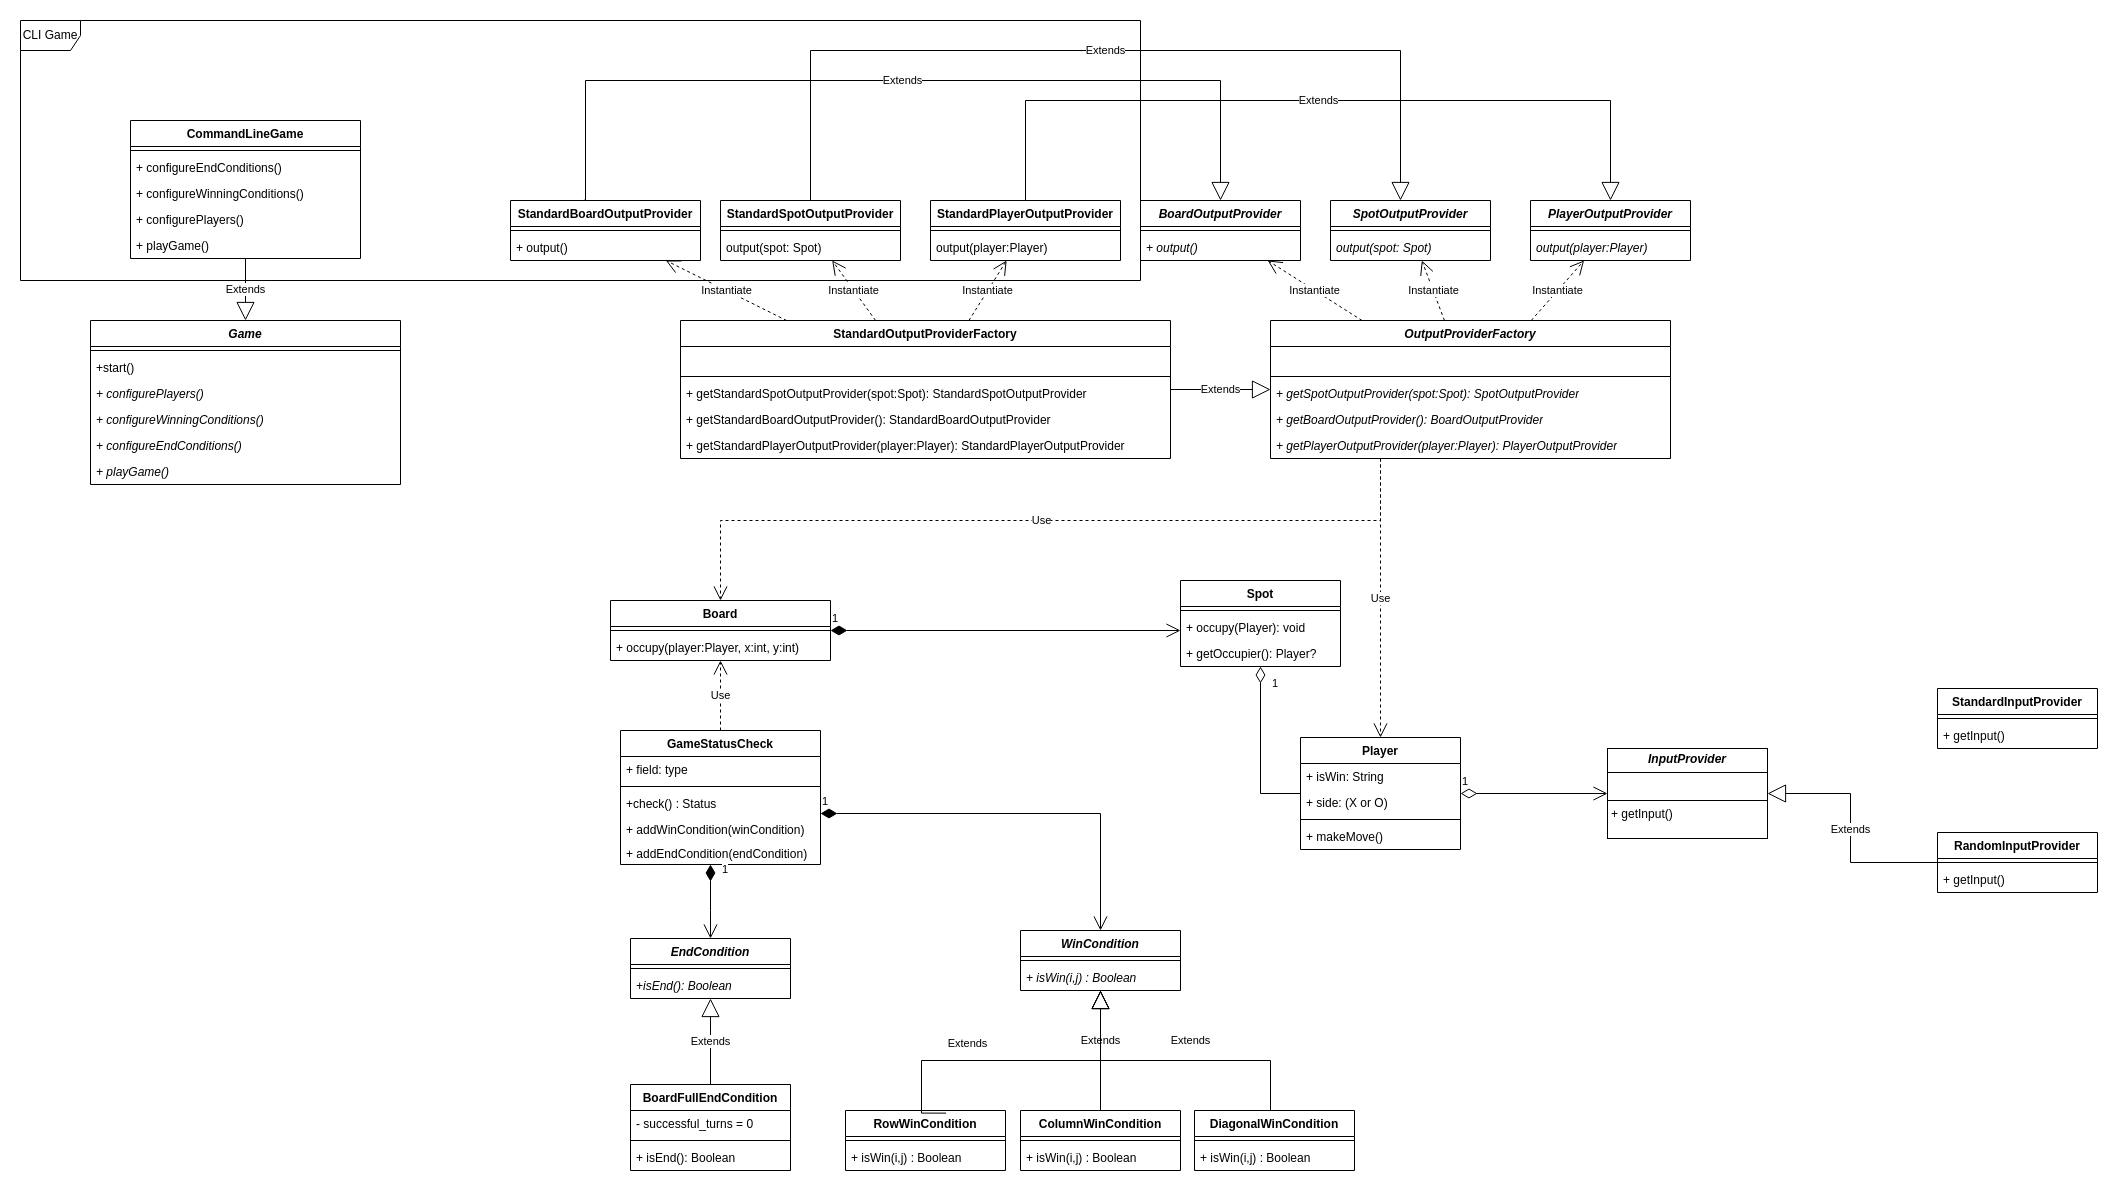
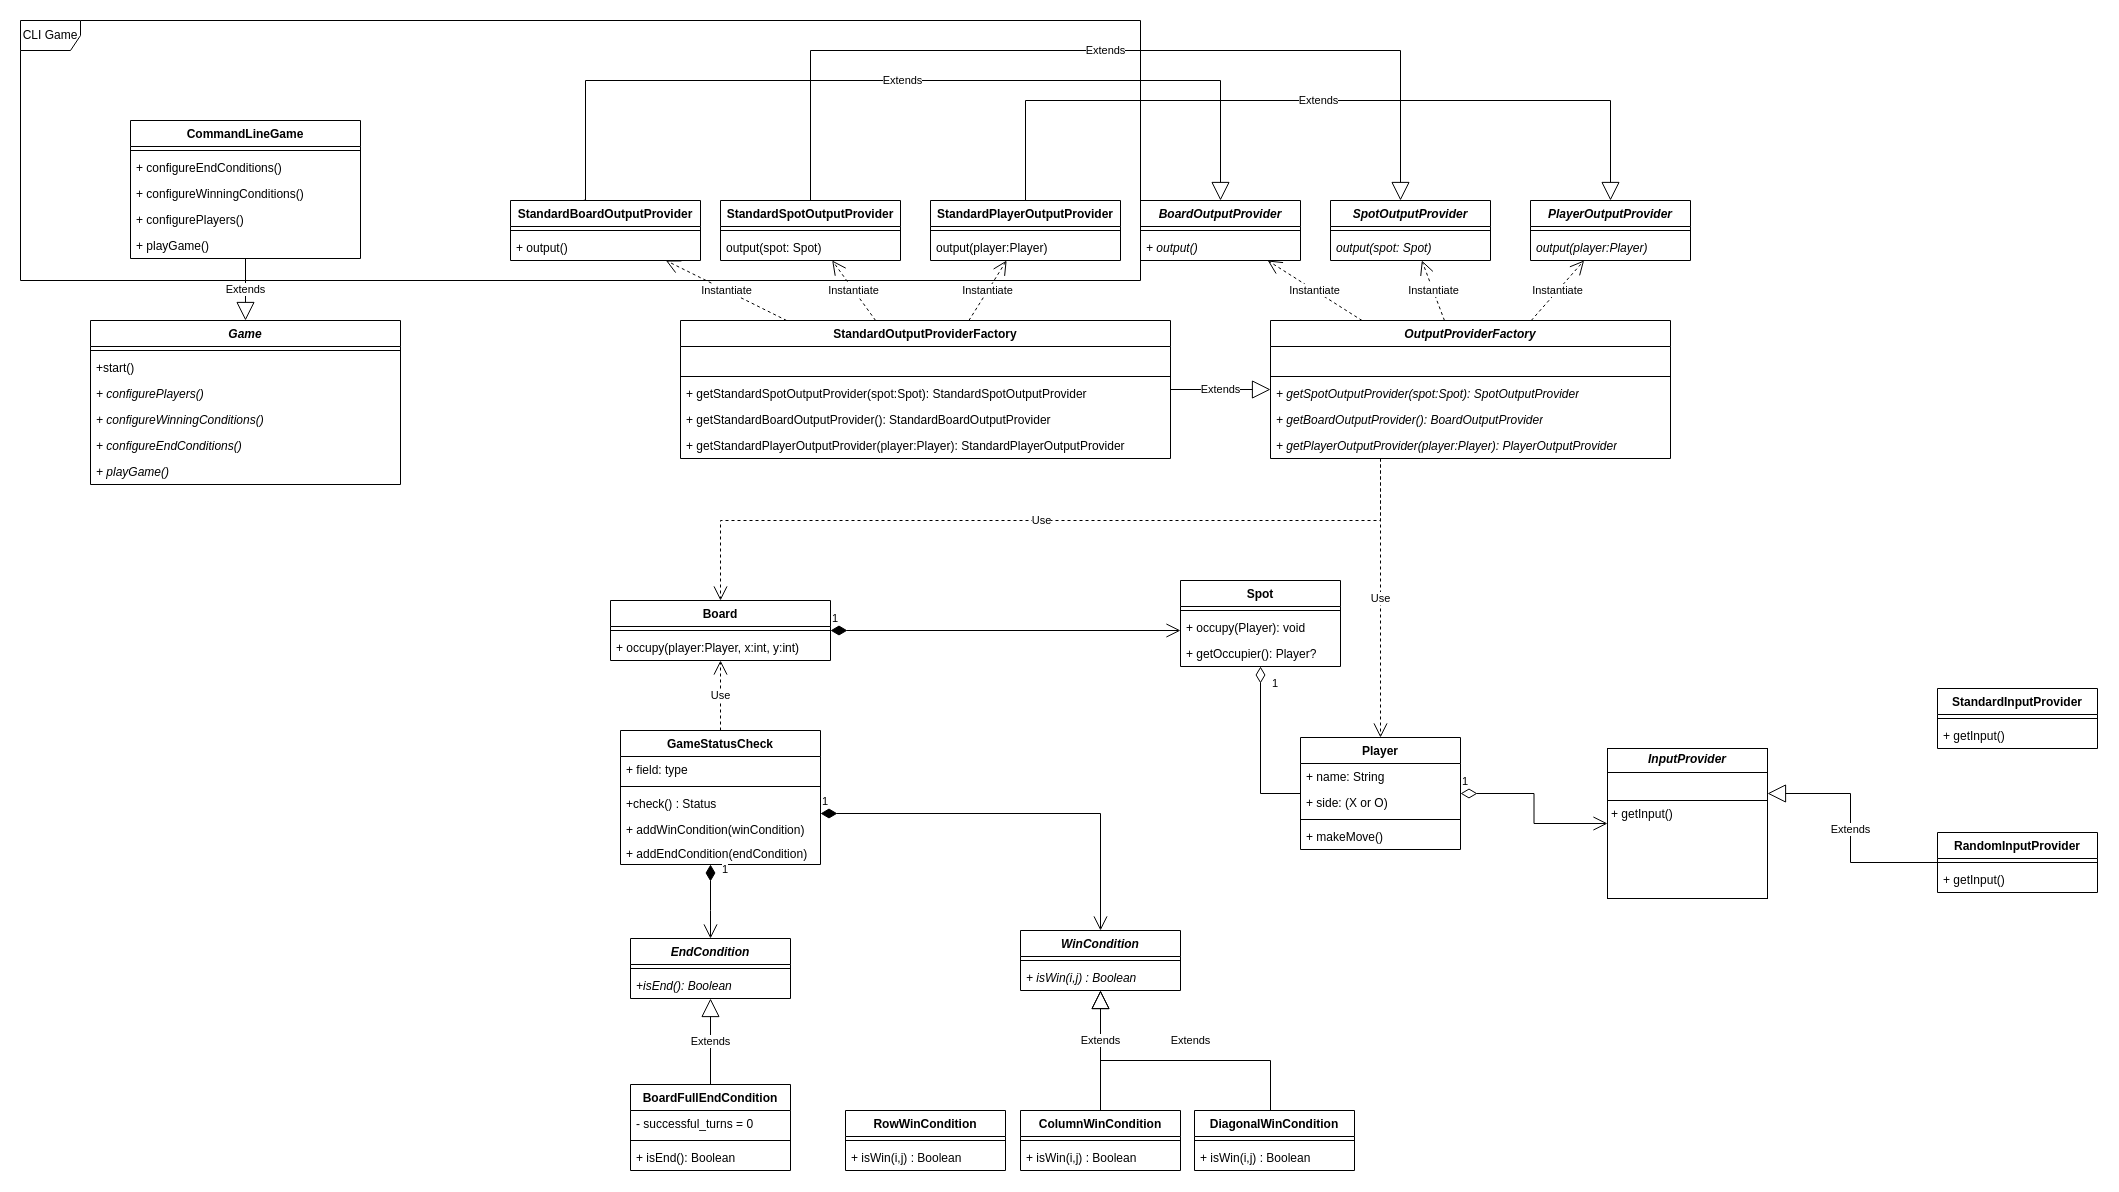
node "+ isWin: String": label "+ isWin: String" -> "+ name: String"
node "InputProvider + getInput()": size 160x90 -> 160x150
edge "RowWinCondition" -> "WinCondition": removed, label "Extends"
